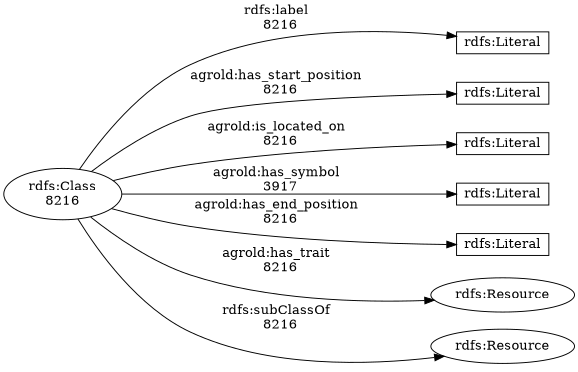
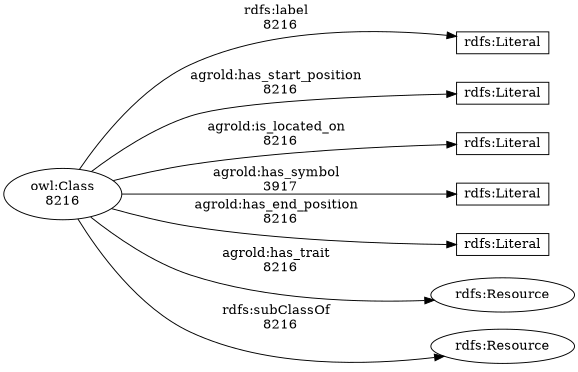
node "rdfs:Class 8216": label "rdfs:Class 8216" -> "owl:Class 8216"
